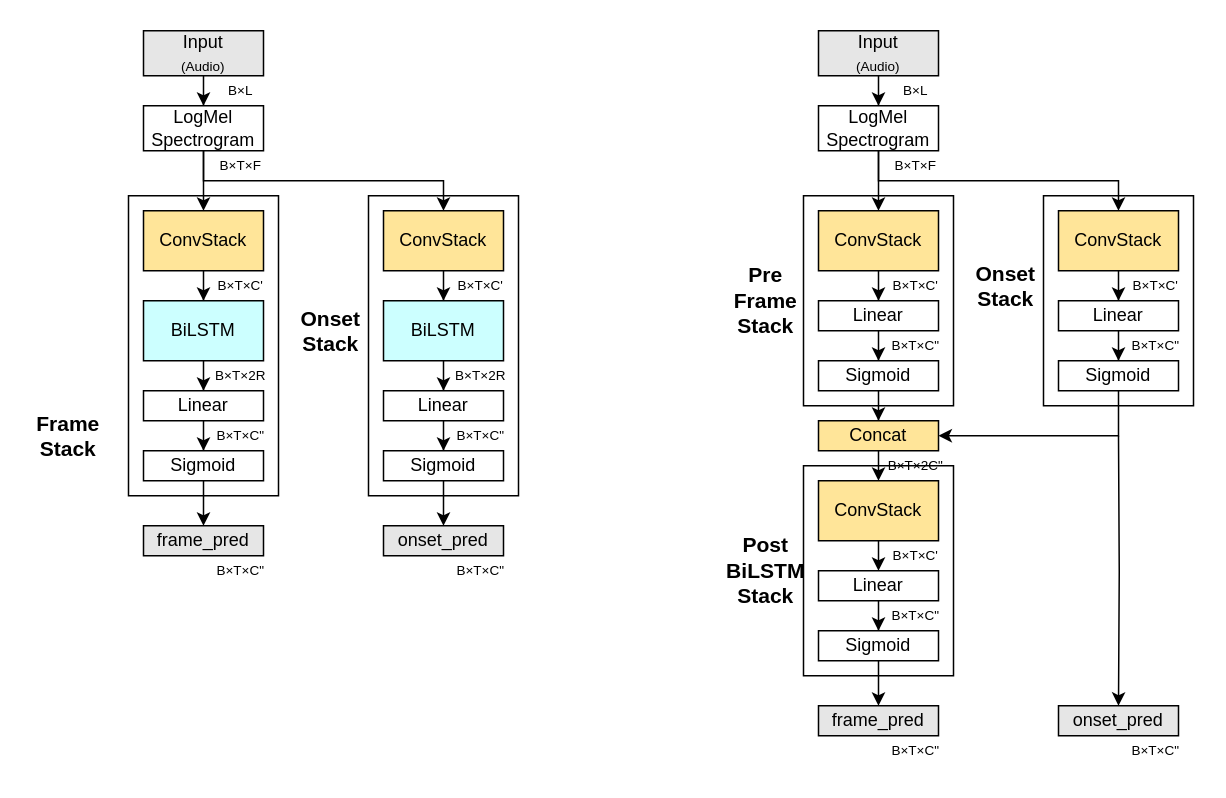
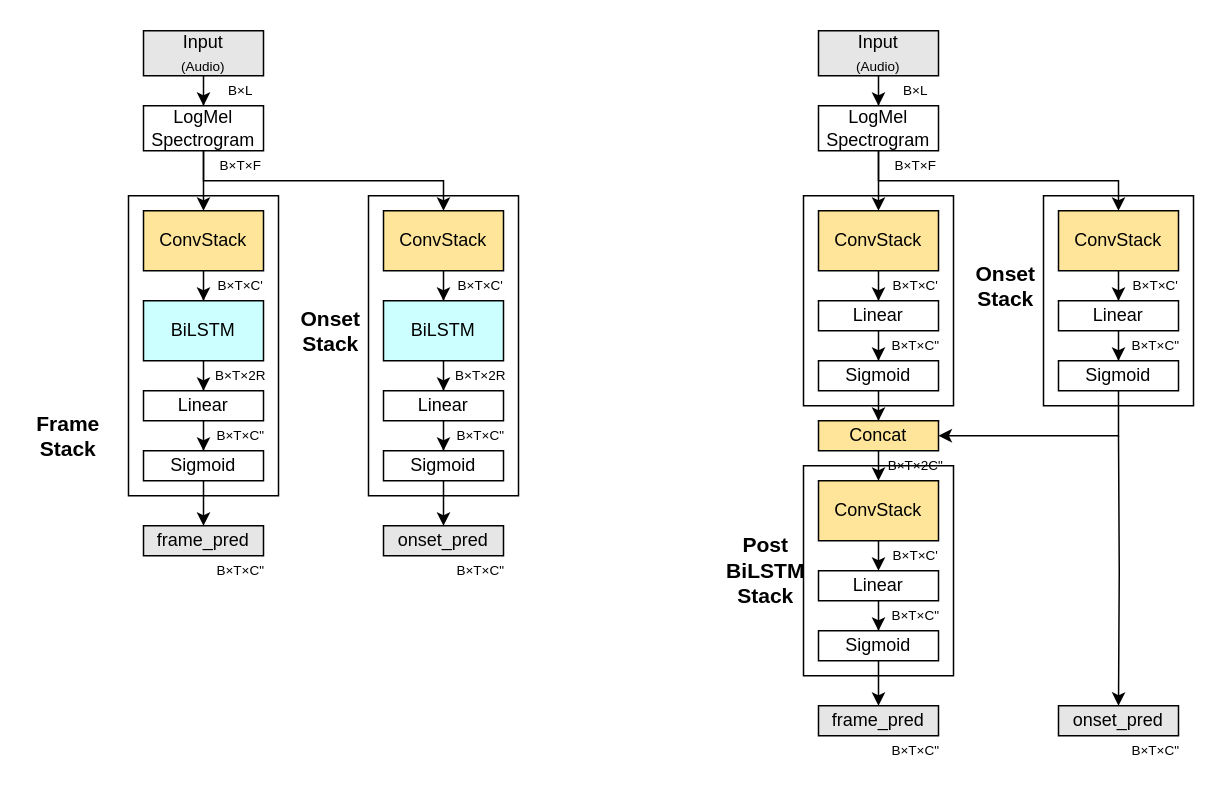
node "Pre Frame Stack": removed
